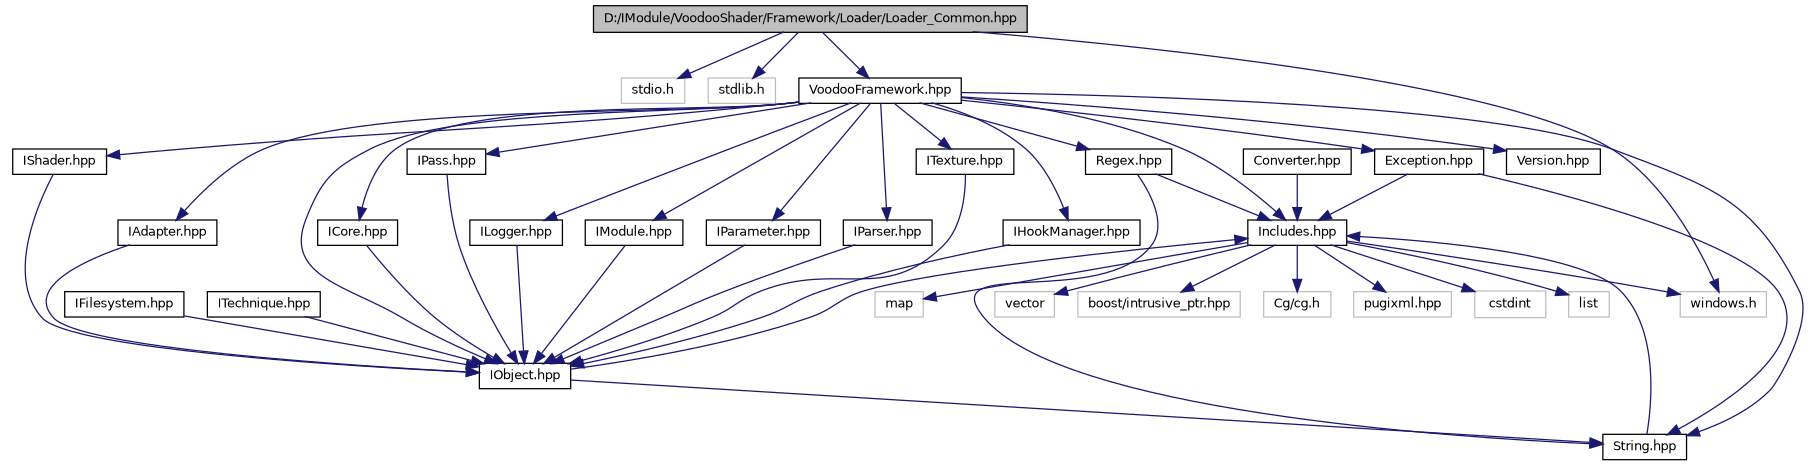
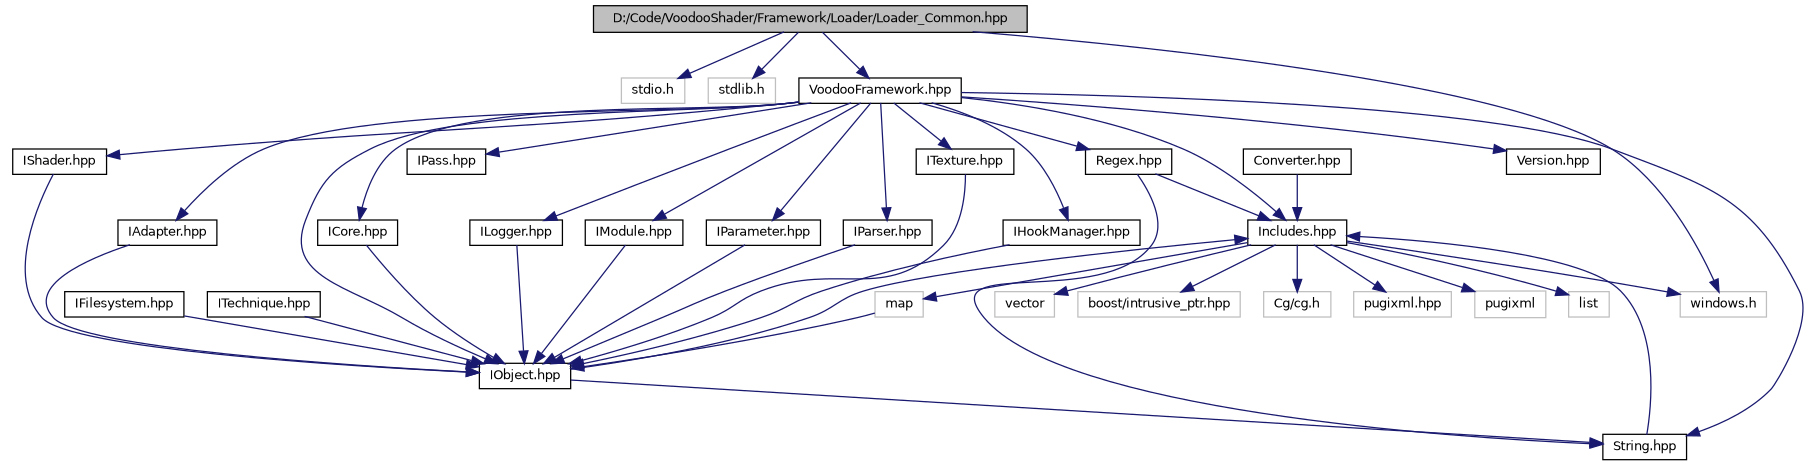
node "D:/IModule/VoodooShader/Framework/Loader/Loader_Common.hpp": label "D:/IModule/VoodooShader/Framework/Loader/Loader_Common.hpp" -> "D:/Code/VoodooShader/Framework/Loader/Loader_Common.hpp"
node "Exception.hpp": removed
edge "IPass.hpp" -> "IObject.hpp": now "map" -> "IObject.hpp"
node "cstdint": label "cstdint" -> "pugixml"
